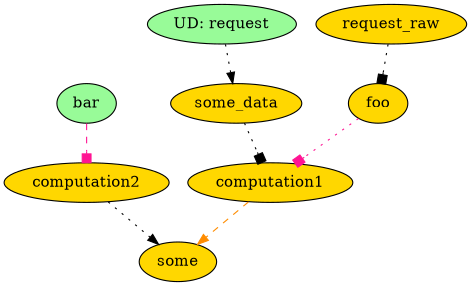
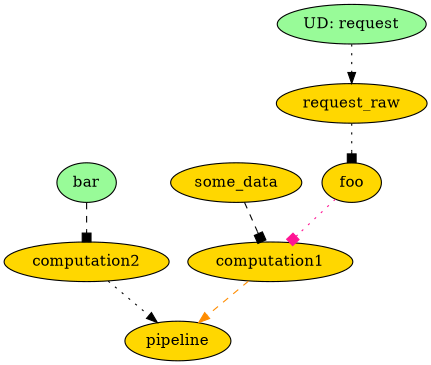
edge "UD: request" -> "some_data": now "UD: request" -> "request_raw"
edge "bar" -> "computation2": color deeppink -> black
edge "some_data" -> "computation1": style dotted -> dashed
node "some": label "some" -> "pipeline"
